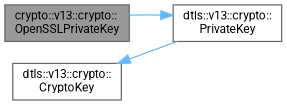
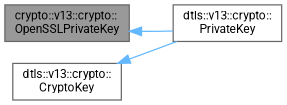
edge "crypto::v13::crypto:: OpenSSLPrivateKey" -> "dtls::v13::crypto:: PrivateKey": reversed
